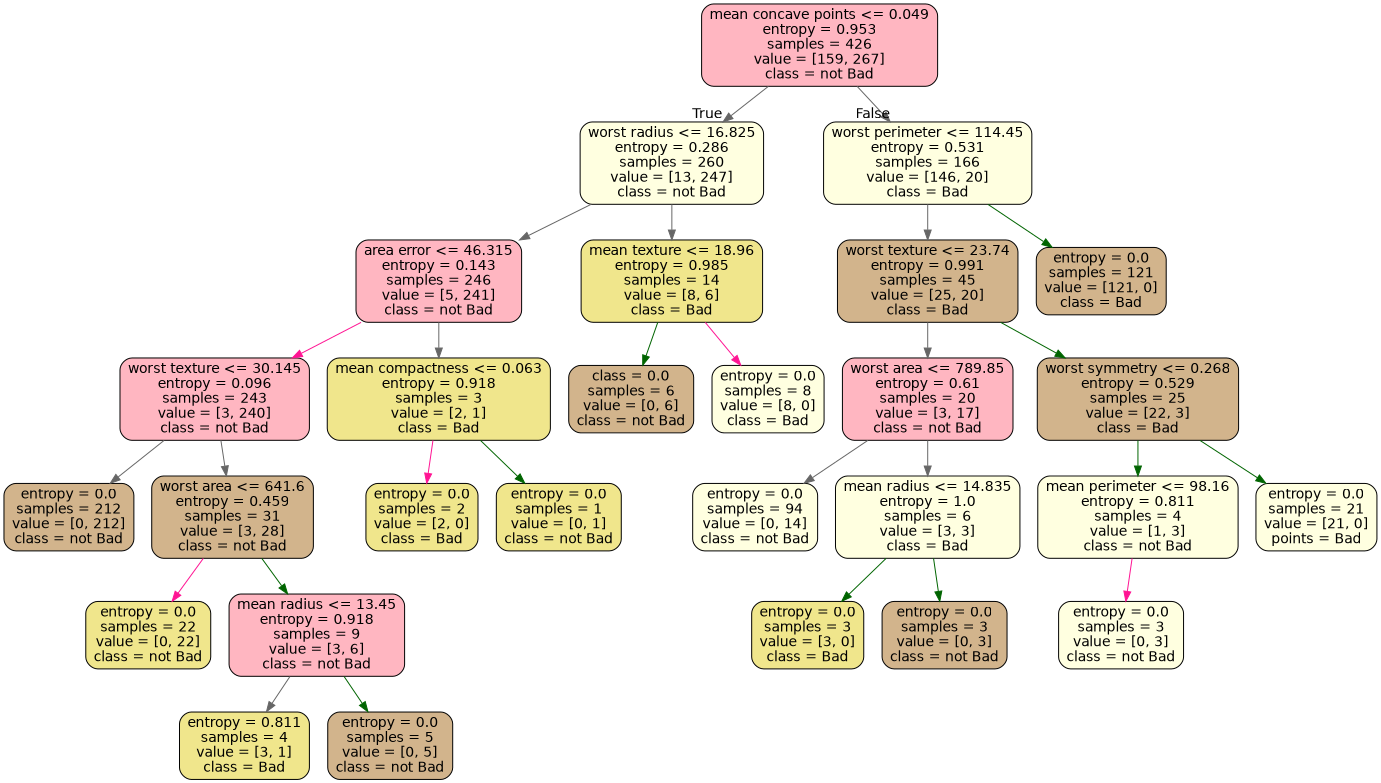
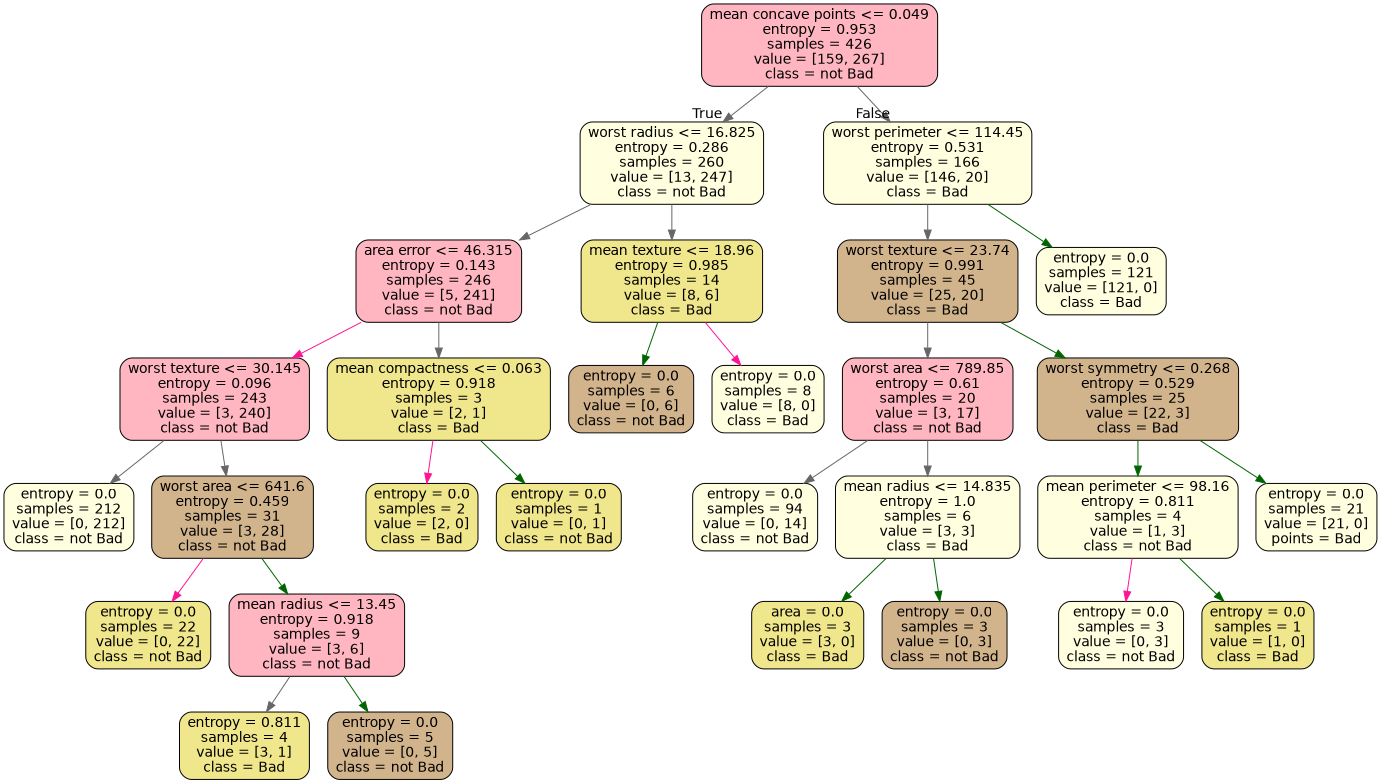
node "entropy = 0.0 samples = 121 value = [121, 0] class = Bad": fillcolor tan -> lightyellow
node "class = 0.0 samples = 6 value = [0, 6] class = not Bad": label "class = 0.0 samples = 6 value = [0, 6] class = not Bad" -> "entropy = 0.0 samples = 6 value = [0, 6] class = not Bad"
node "entropy = 0.0 samples = 212 value = [0, 212] class = not Bad": fillcolor tan -> lightyellow
node "entropy = 0.0 samples = 3 value = [3, 0] class = Bad": label "entropy = 0.0 samples = 3 value = [3, 0] class = Bad" -> "area = 0.0 samples = 3 value = [3, 0] class = Bad"
node "entropy = 0.0 samples = 1 value = [1, 0] class = Bad": added
